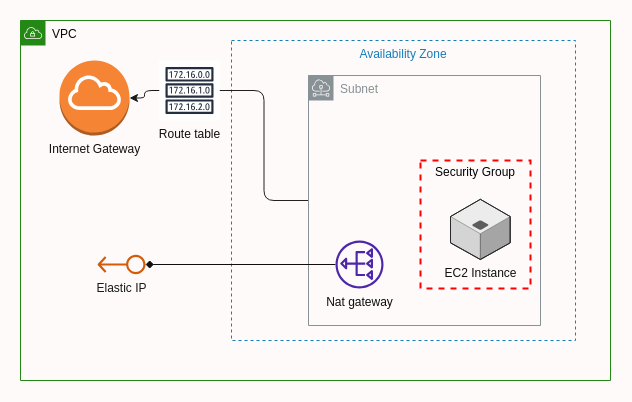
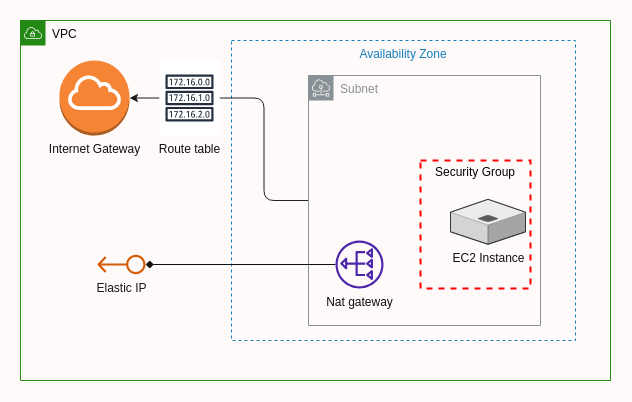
node "Route table": size 60x60 -> 60x75
node "EC2 Instance": size 60x60 -> 75x45
